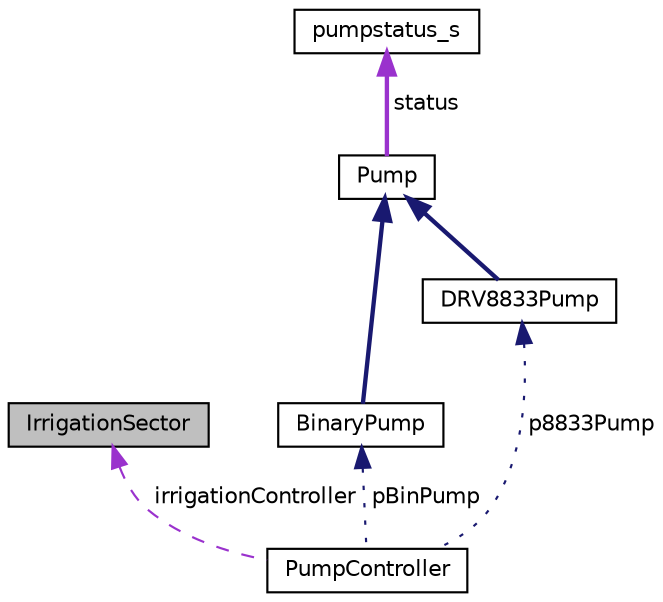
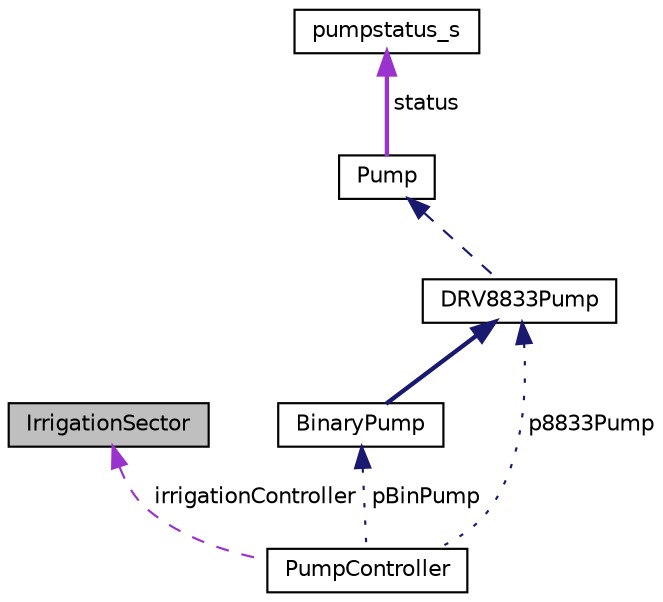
edge "DRV8833Pump" -> "Pump": style bold -> dashed
edge "BinaryPump" -> "Pump": now "BinaryPump" -> "DRV8833Pump"
